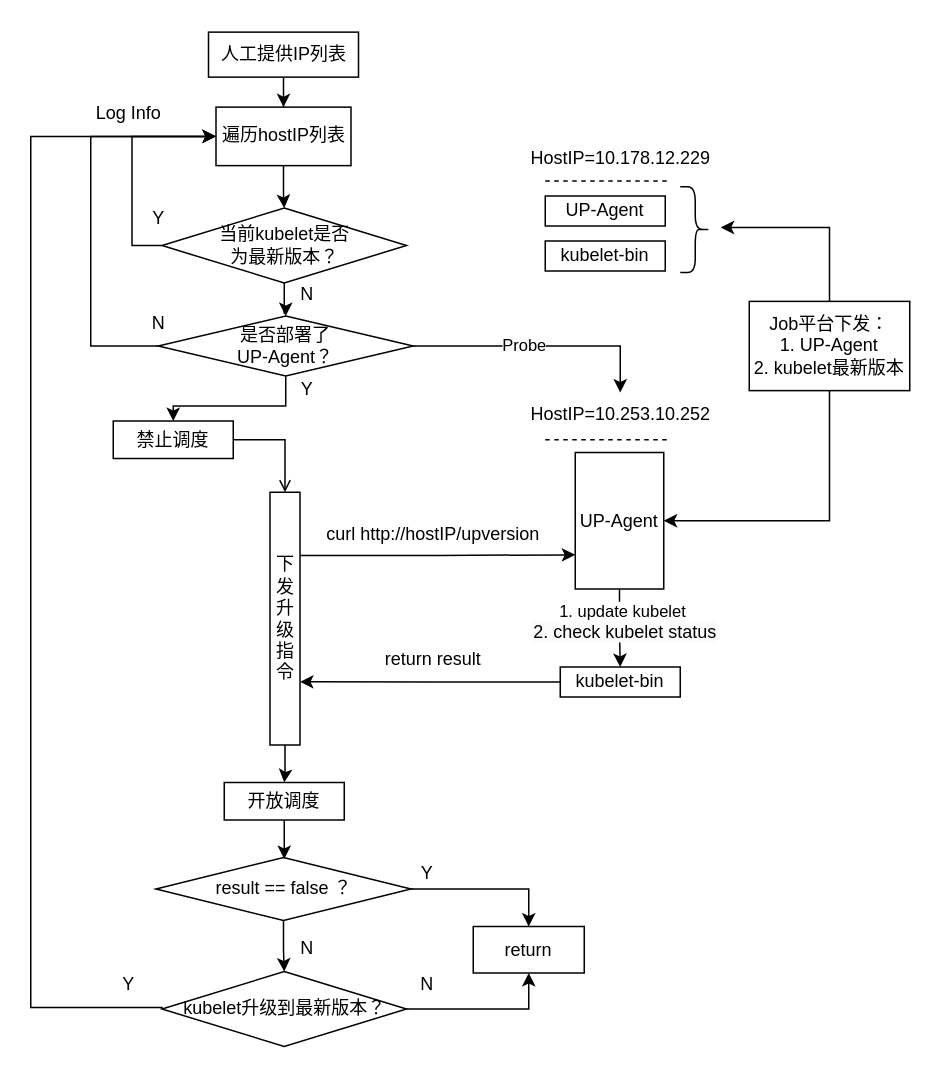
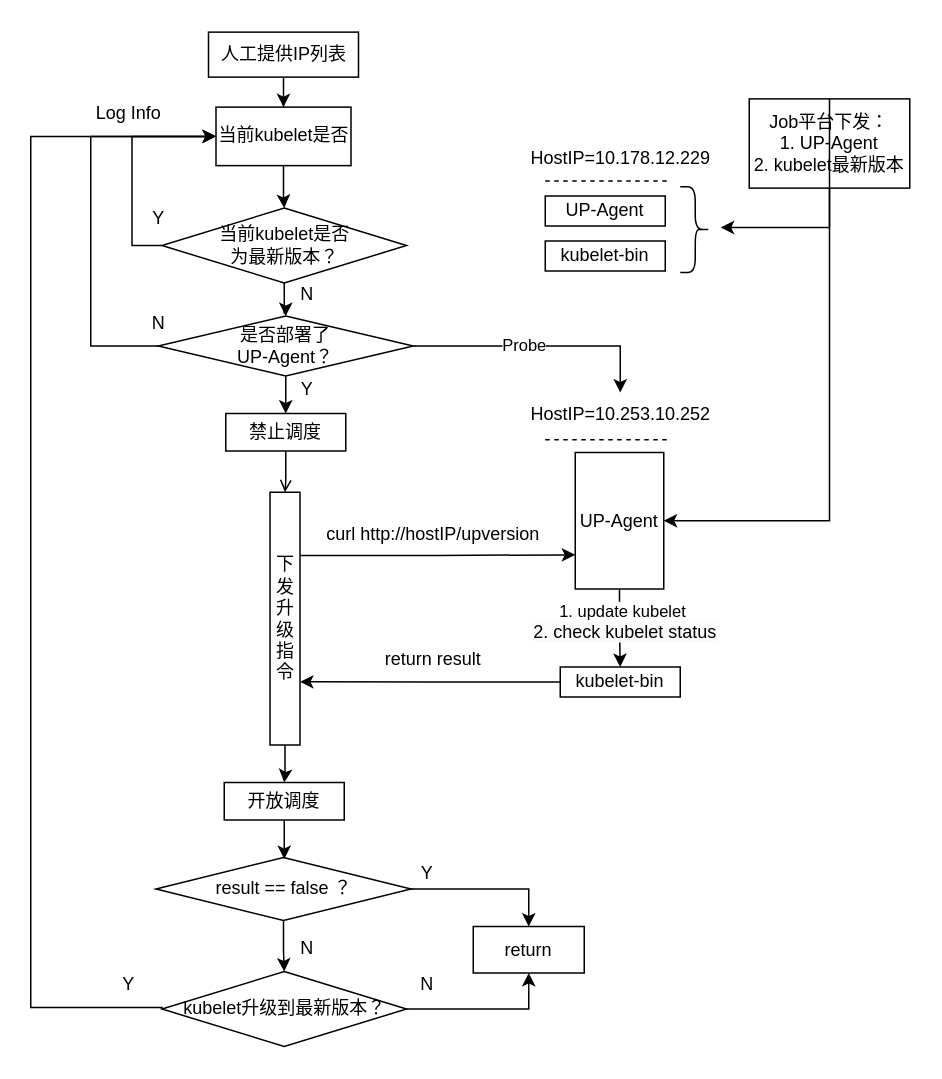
node "遍历hostIP列表": label "遍历hostIP列表" -> "当前kubelet是否"
node "Job平台下发： 1. UP-Agent 2. kubelet最新版本": moved (830, 346) -> (830, 143)
node "禁止调度": moved (173, 440) -> (286, 432)
